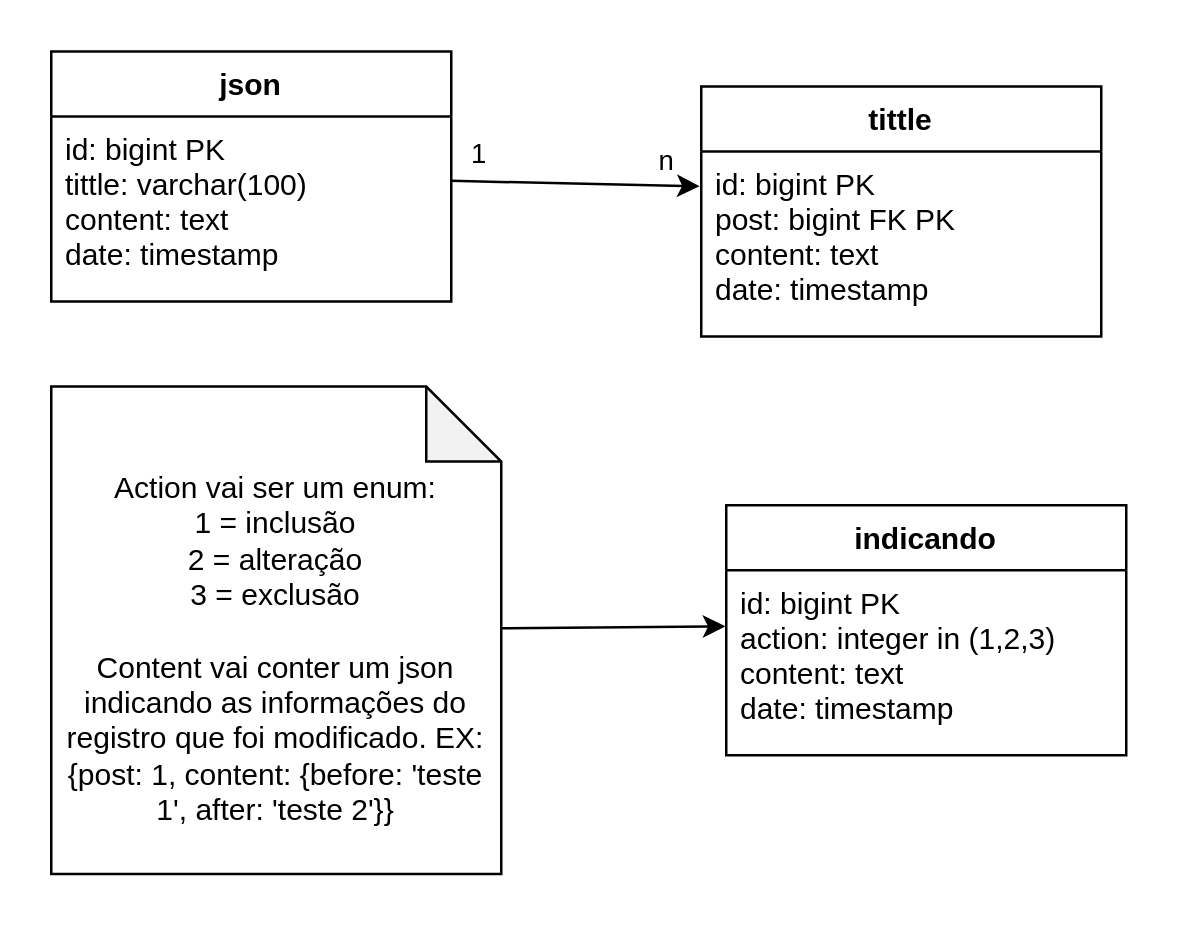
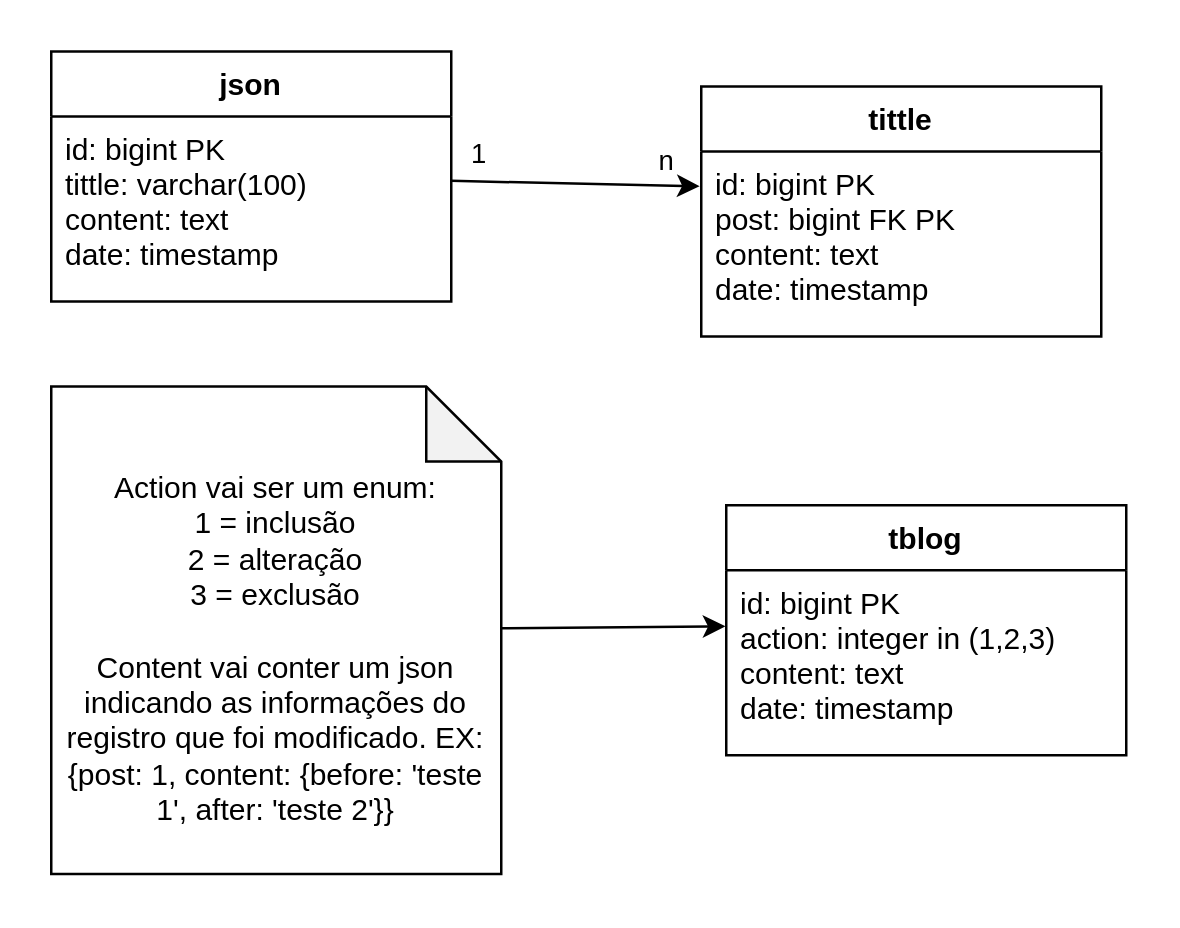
node "indicando": label "indicando" -> "tblog"
